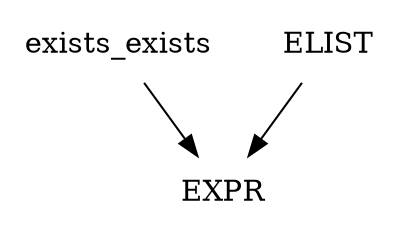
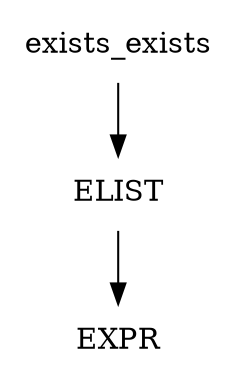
edge "exists_exists" -> "EXPR": now "exists_exists" -> "ELIST"
